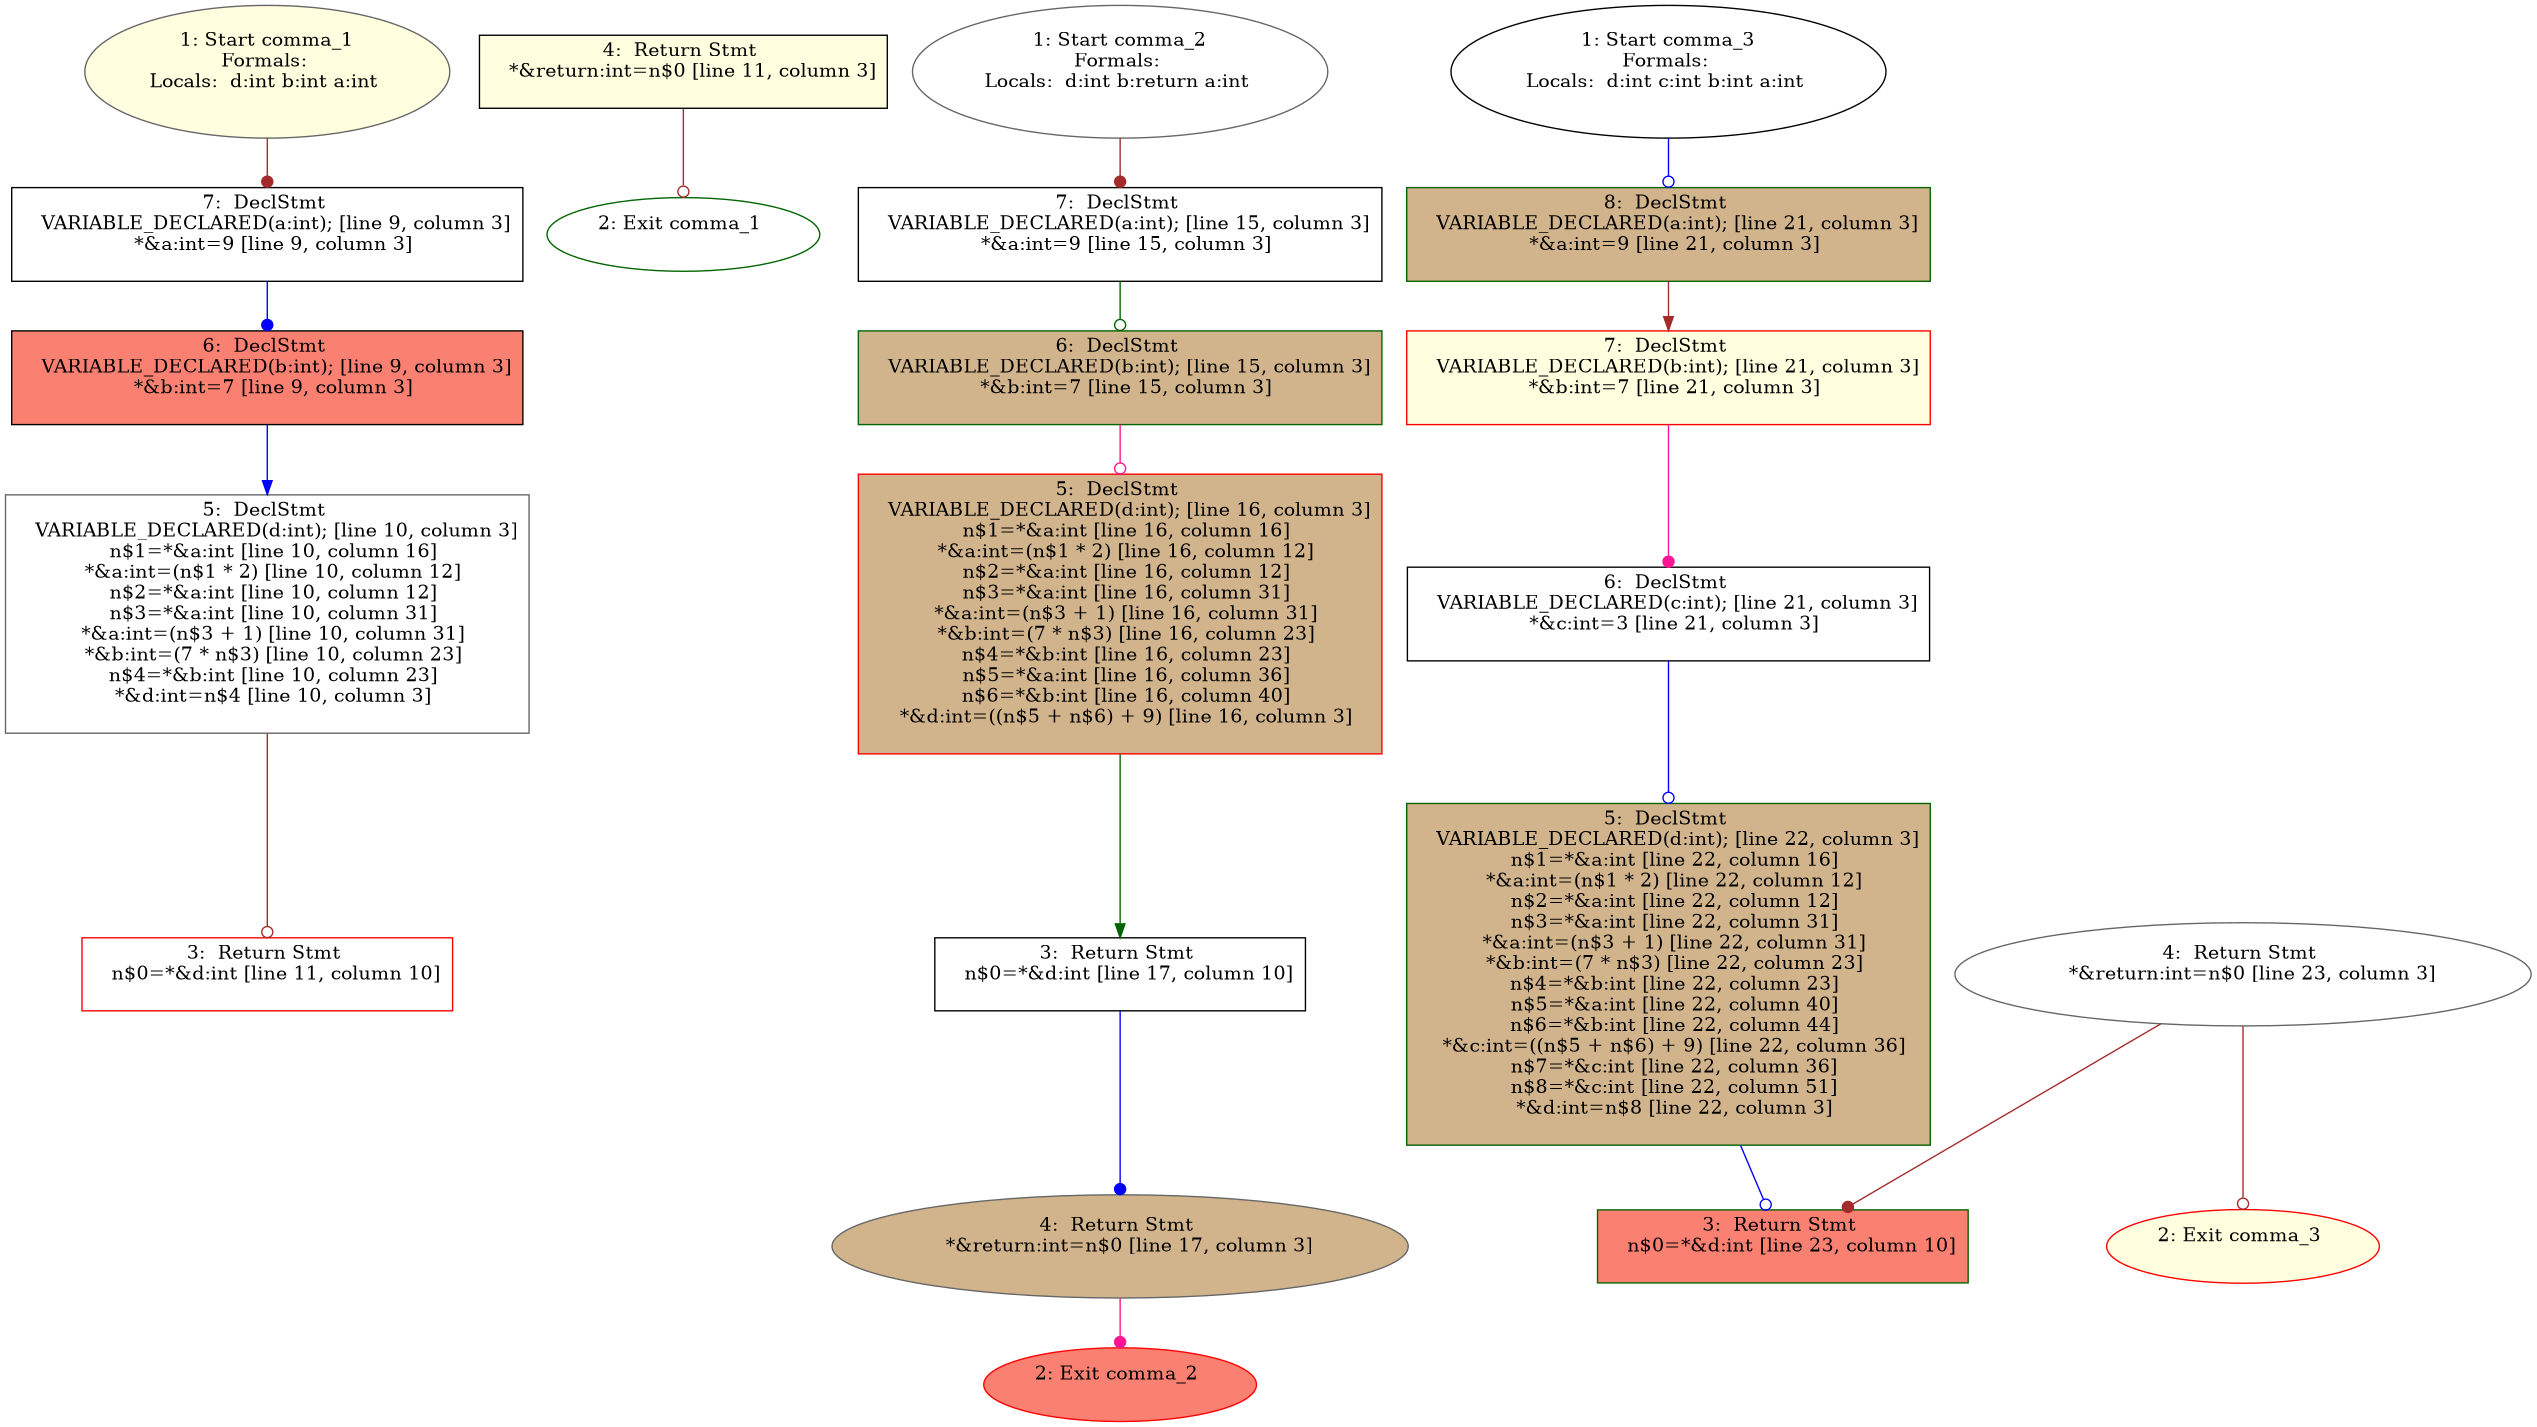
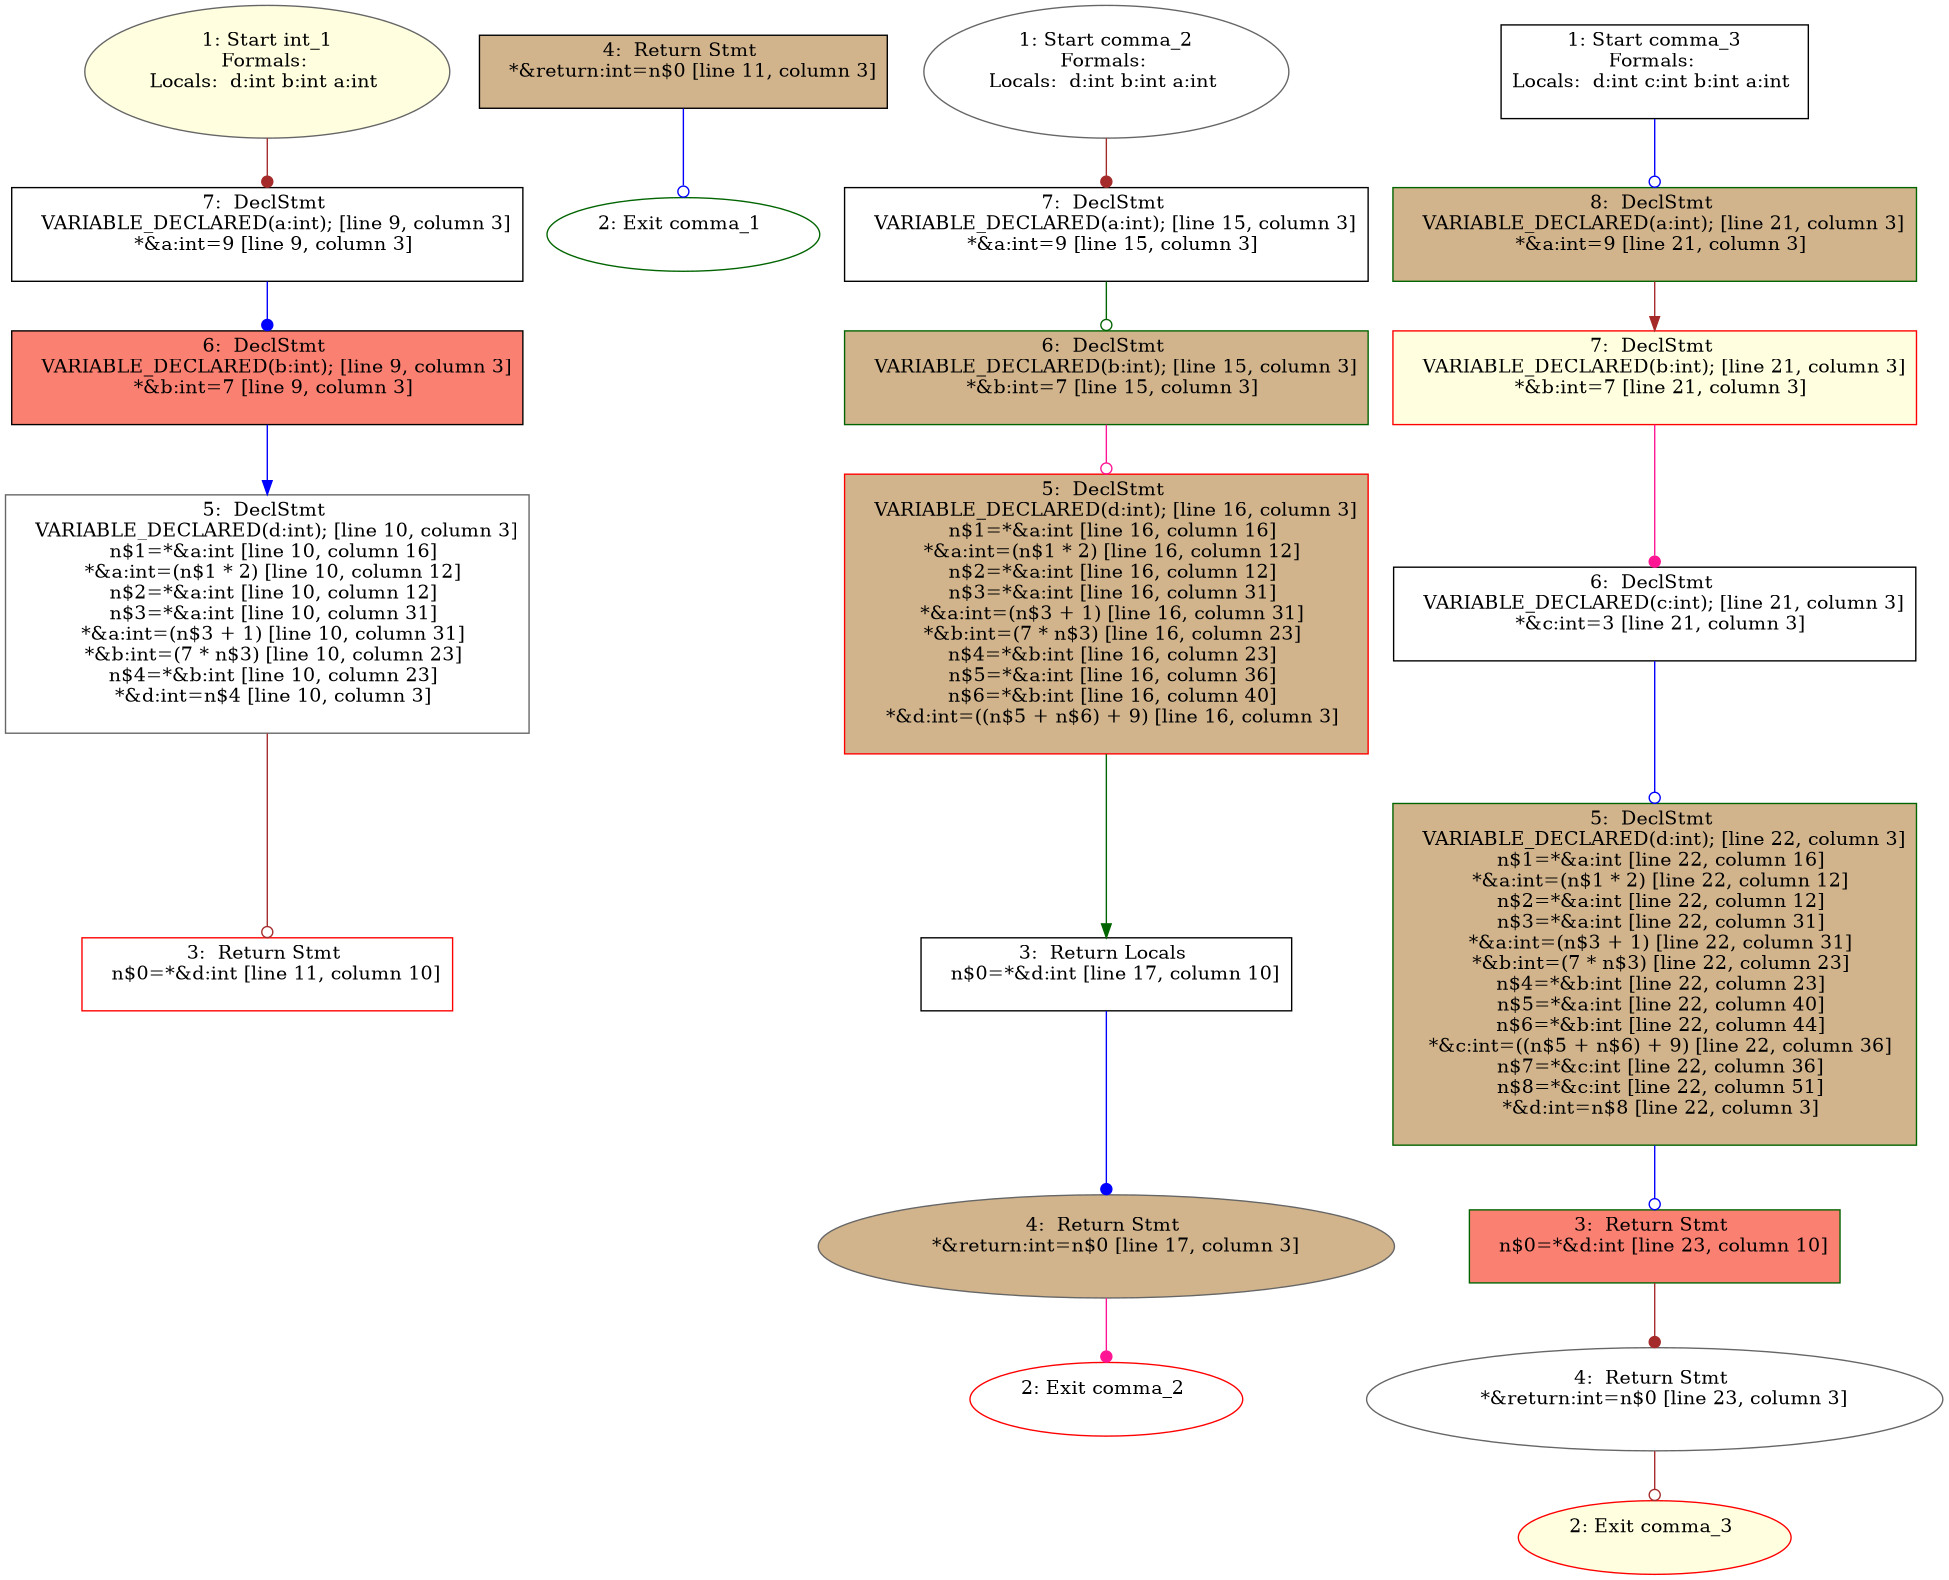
node "1: Start comma_1 Formals: Locals:  d:int b:int a:int": label "1: Start comma_1 Formals: Locals:  d:int b:int a:int" -> "1: Start int_1 Formals: Locals:  d:int b:int a:int"
node "4:  Return Stmt *&return:int=n$0 [line 11, column 3]": fillcolor lightyellow -> tan
node "1: Start comma_2 Formals: Locals:  d:int b:return a:int": label "1: Start comma_2 Formals: Locals:  d:int b:return a:int" -> "1: Start comma_2 Formals: Locals:  d:int b:int a:int"
node "1: Start comma_3 Formals: Locals:  d:int c:int b:int a:int": shape ellipse -> box
edge "4:  Return Stmt *&return:int=n$0 [line 11, column 3]" -> "2: Exit comma_1": color brown -> blue
node "3:  Return Stmt n$0=*&d:int [line 17, column 10]": label "3:  Return Stmt n$0=*&d:int [line 17, column 10]" -> "3:  Return Locals n$0=*&d:int [line 17, column 10]"
edge "4:  Return Stmt *&return:int=n$0 [line 23, column 3]" -> "3:  Return Stmt n$0=*&d:int [line 23, column 10]": reversed
node "2: Exit comma_2": fillcolor salmon -> white
